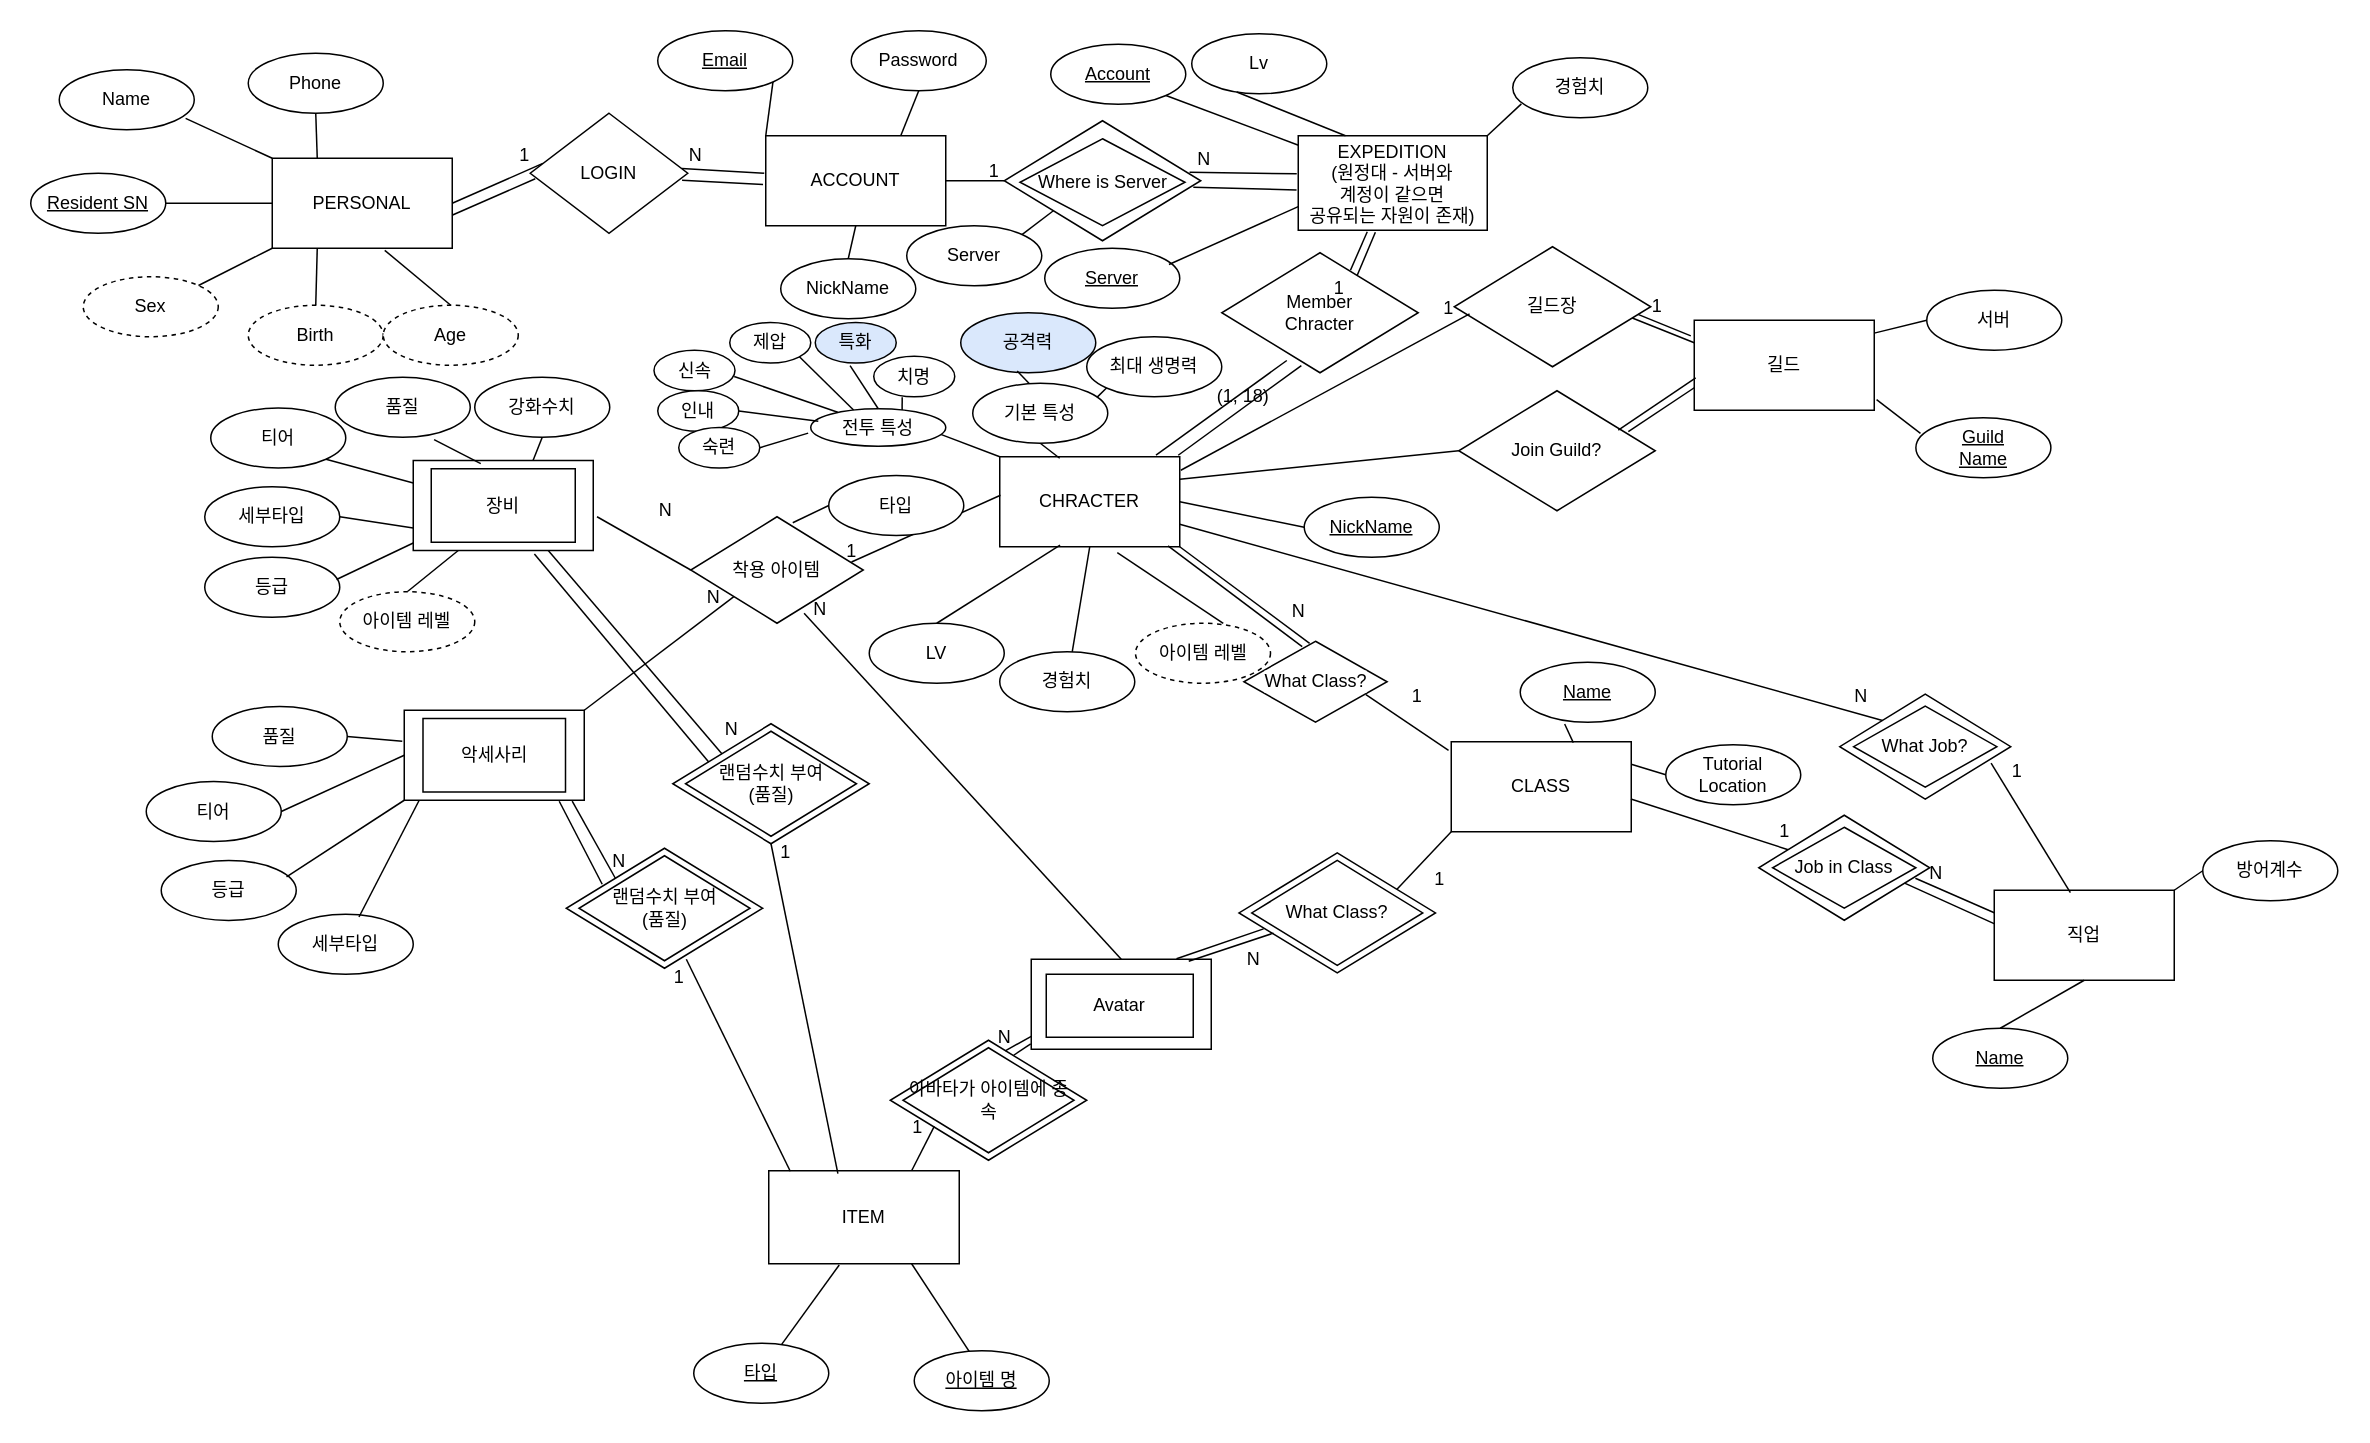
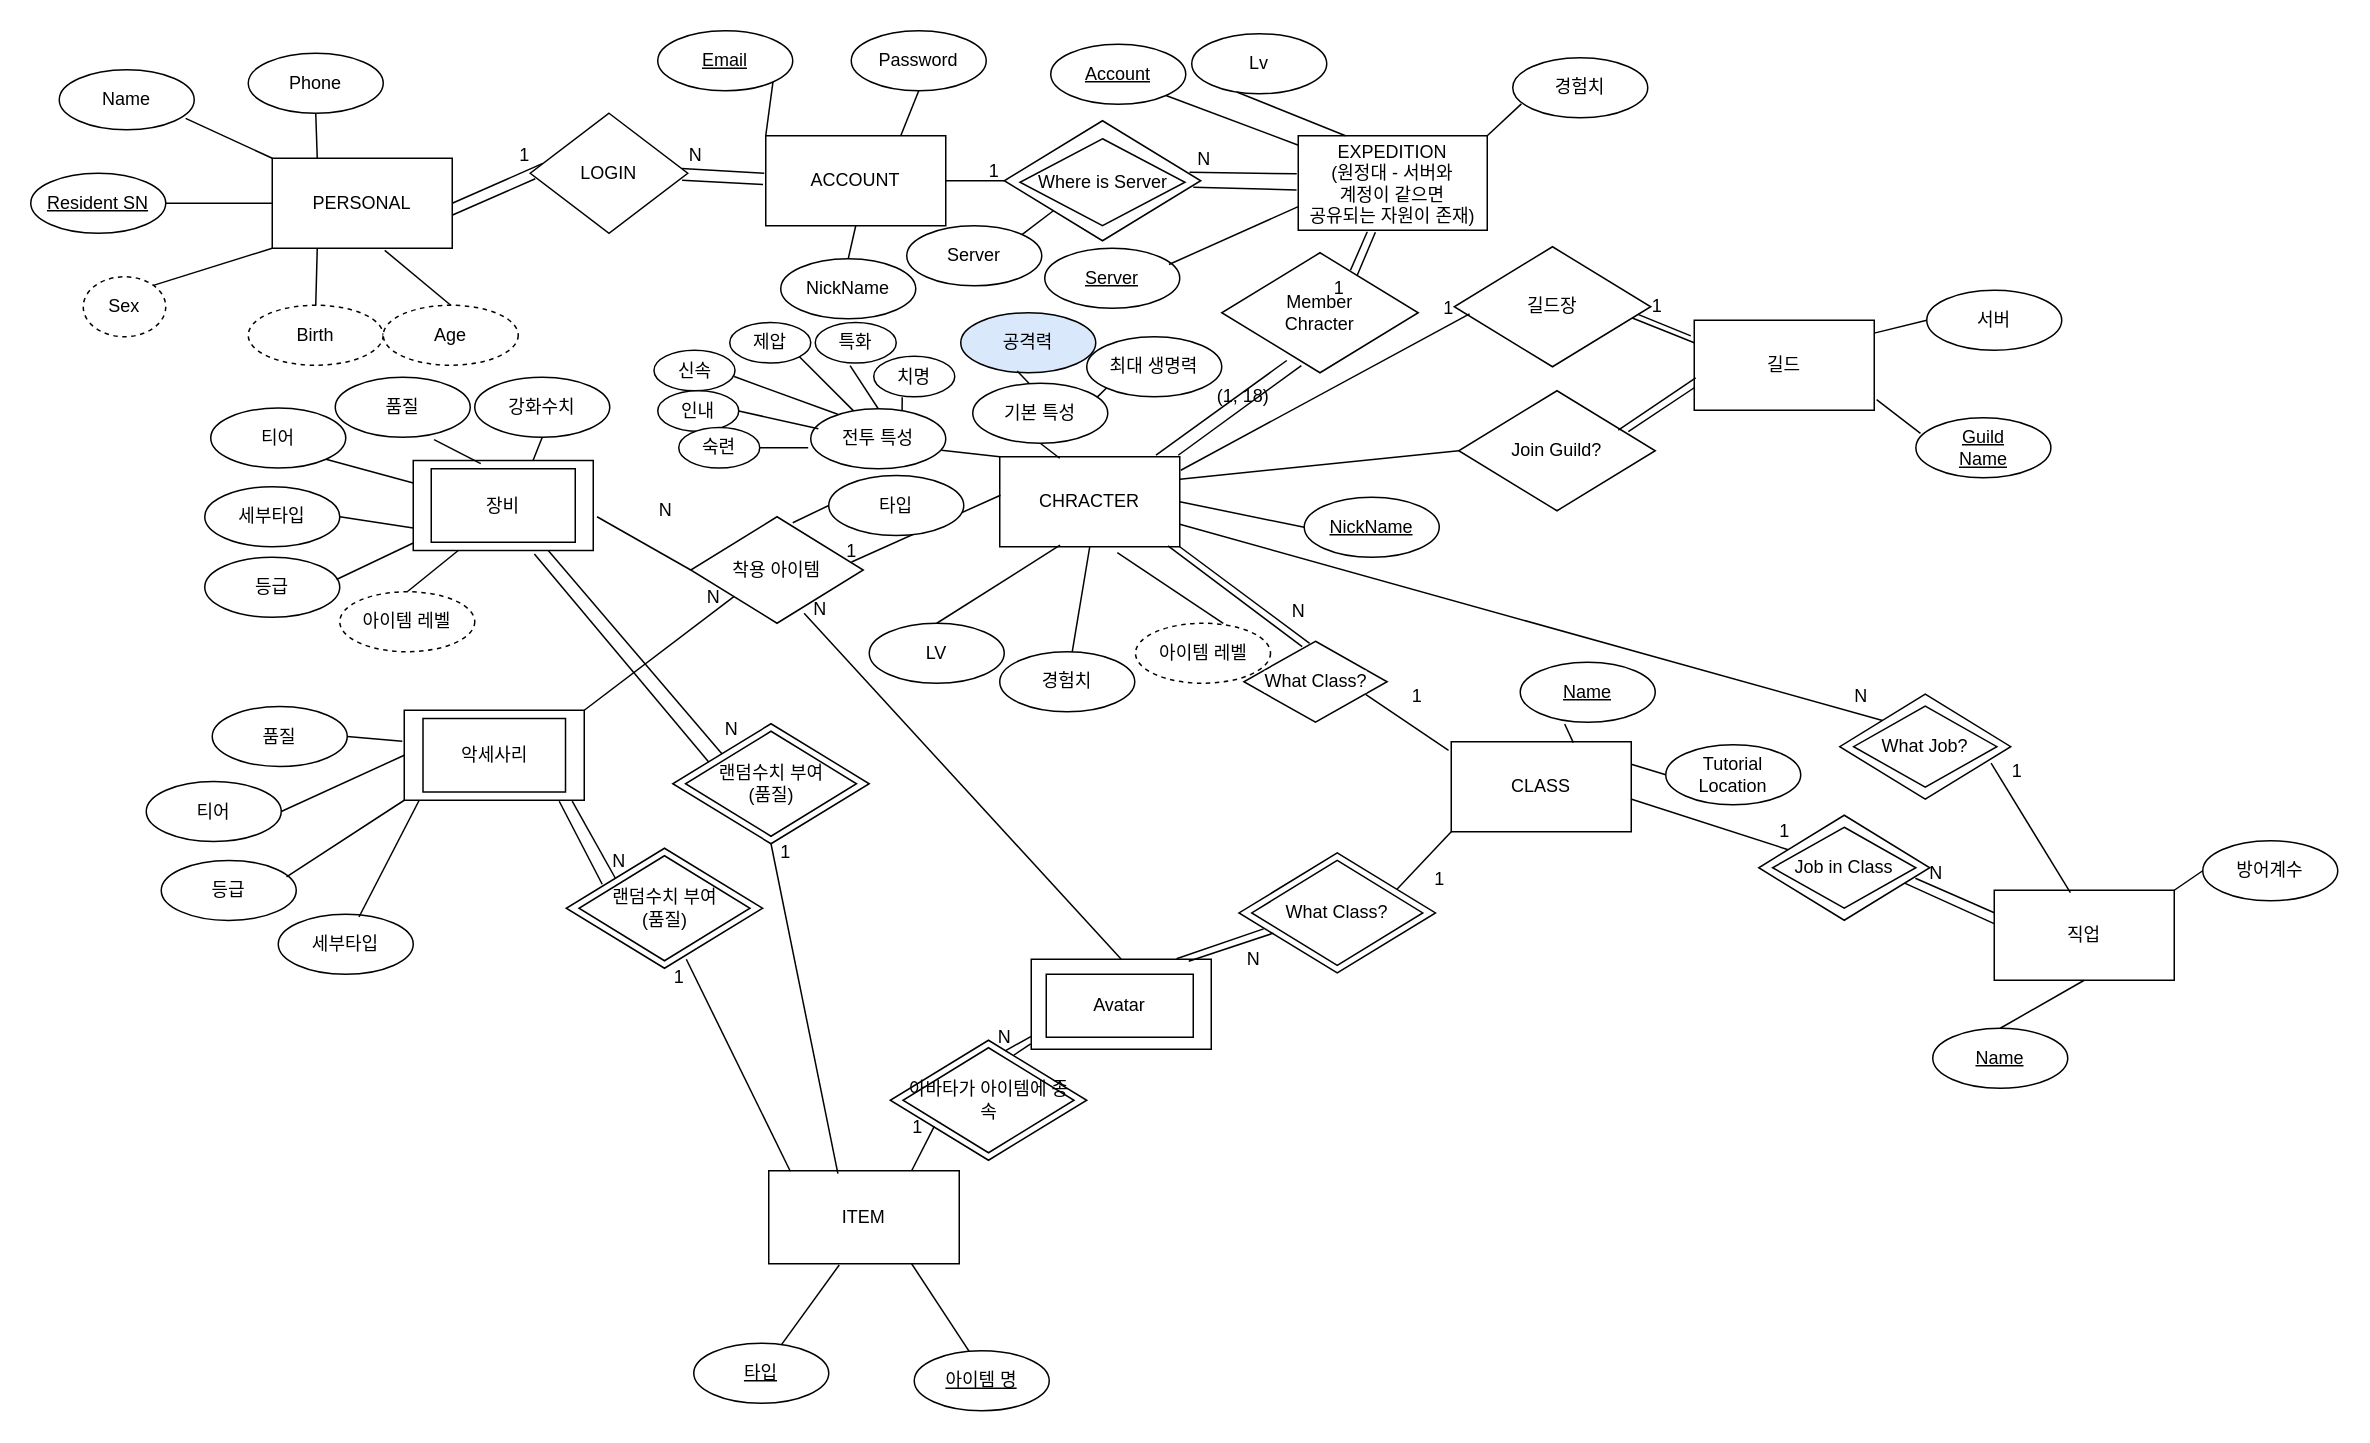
node "Sex": size 135x60 -> 83x60
node "특화": fillcolor #dae8fc -> #ffffff
node "전투 특성": size 135x38 -> 135x60
